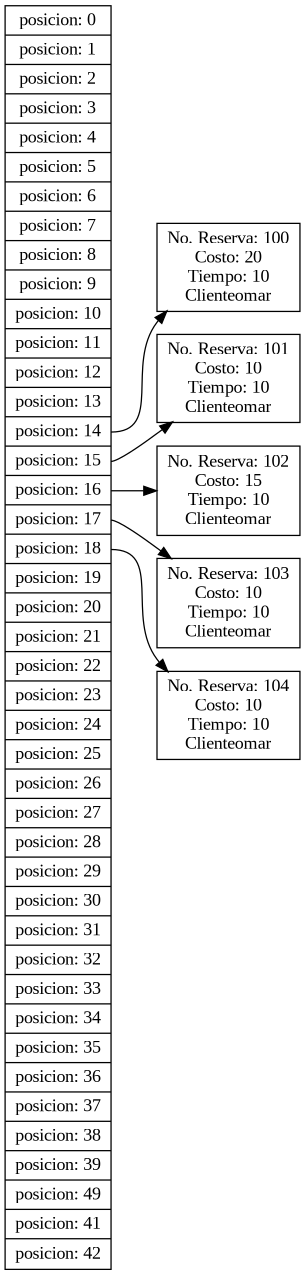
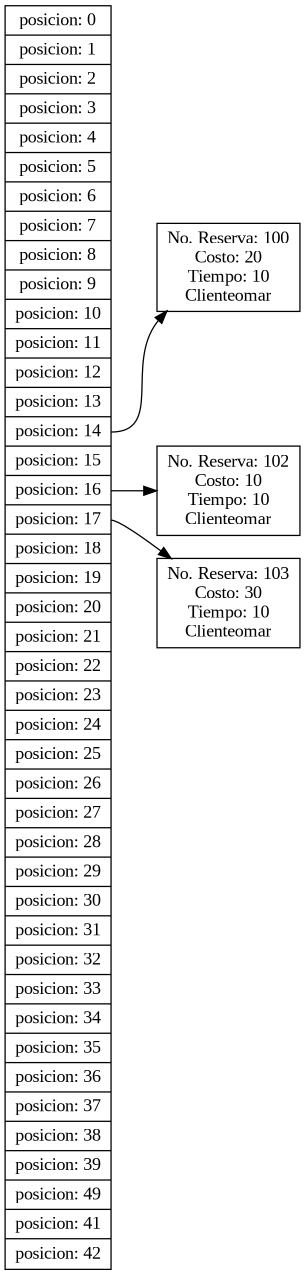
node "No. Reserva: 101 Costo: 10 Tiempo: 10 Clienteomar": removed
node "No. Reserva: 102 Costo: 15 Tiempo: 10 Clienteomar": label "No. Reserva: 102 Costo: 15 Tiempo: 10 Clienteomar" -> "No. Reserva: 102 Costo: 10 Tiempo: 10 Clienteomar"
node "No. Reserva: 103 Costo: 10 Tiempo: 10 Clienteomar": label "No. Reserva: 103 Costo: 10 Tiempo: 10 Clienteomar" -> "No. Reserva: 103 Costo: 30 Tiempo: 10 Clienteomar"
node "No. Reserva: 104 Costo: 10 Tiempo: 10 Clienteomar": removed
